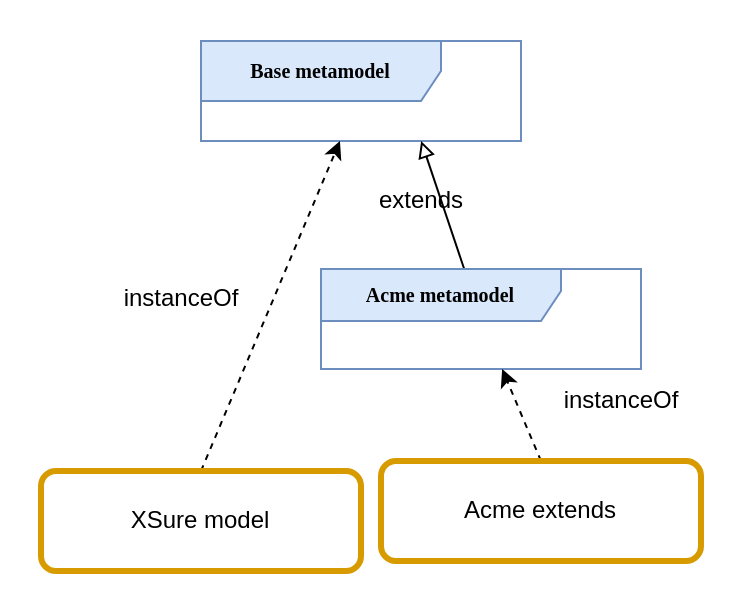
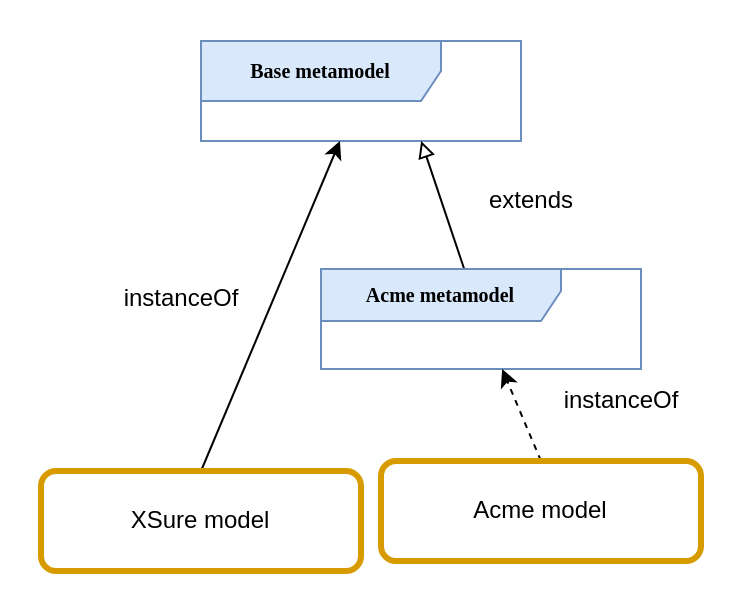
node "extends": moved (421, 201) -> (531, 201)
edge "XSure model" -> "Base metamodel": style dashed -> solid
node "Acme extends": label "Acme extends" -> "Acme model"
